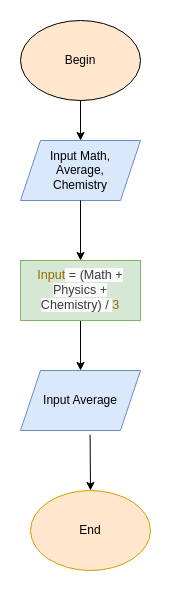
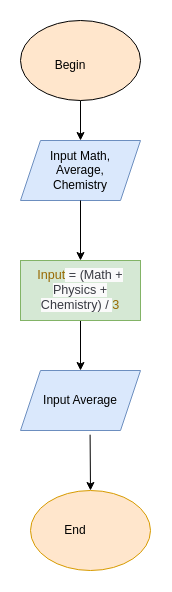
node "Begin": moved (81, 61) -> (71, 66)
node "End": moved (91, 531) -> (76, 531)
